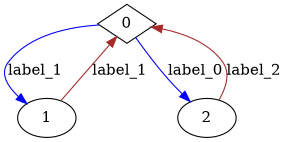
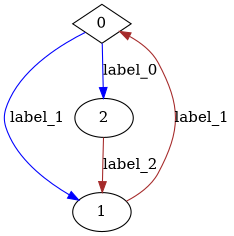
edge "2" -> "0": now "2" -> "1"
